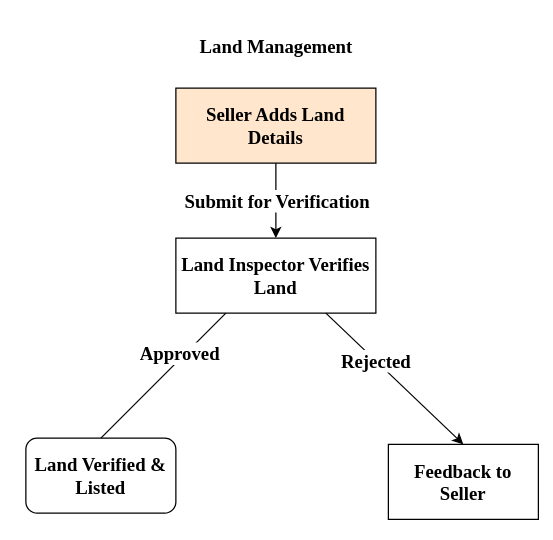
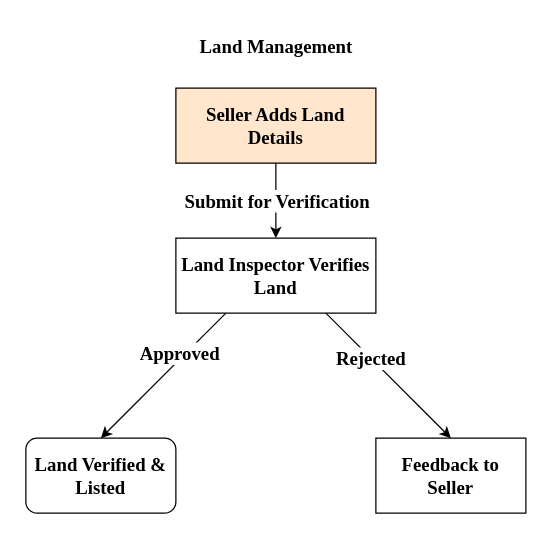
edge "Land Inspector Verifies Land" -- "Land Verified & Listed": arrowhead none -> classic
node "Feedback to Seller": moved (463, 482) -> (451, 476)
